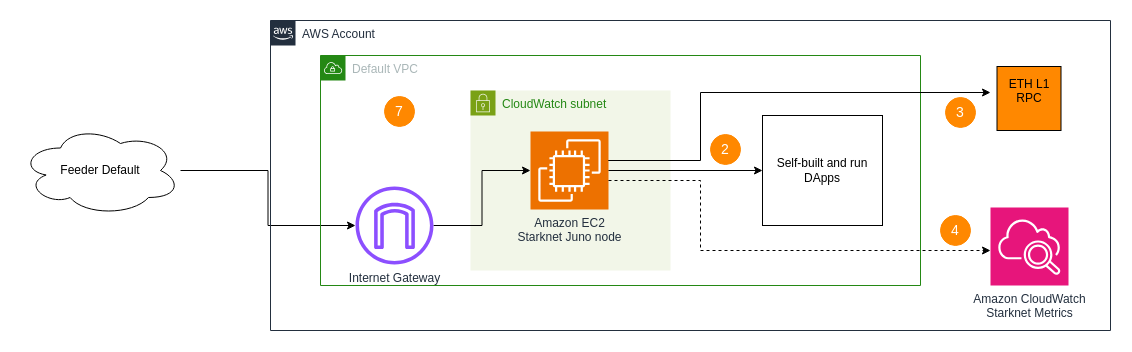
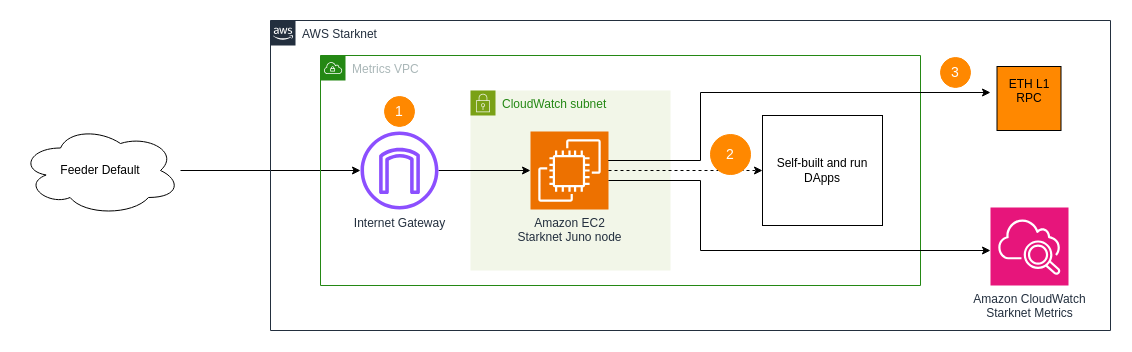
node "AWS Account": label "AWS Account" -> "AWS Starknet"
node "Default VPC": label "Default VPC" -> "Metrics VPC"
node "7": label "7" -> "1"
node "3": moved (961, 113) -> (956, 73)
node "2": size 30x30 -> 40x40
edge "Amazon EC2 Starknet Juno node" -> "Self-built and run DApps": style solid -> dashed
node "Internet Gateway": moved (395, 226) -> (400, 171)
node "4": removed
edge "Amazon EC2 Starknet Juno node" -> "Amazon CloudWatch Starknet Metrics": style dashed -> solid
